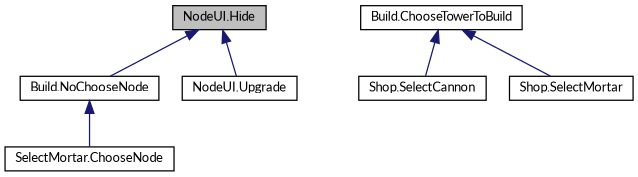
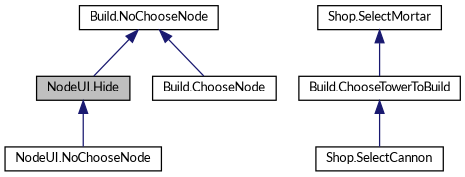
edge "Build.NoChooseNode" -> "NodeUI.Hide": reversed
edge "Shop.SelectMortar" -> "Build.ChooseTowerToBuild": reversed
node "NodeUI.Upgrade": label "NodeUI.Upgrade" -> "NodeUI.NoChooseNode"
node "SelectMortar.ChooseNode": label "SelectMortar.ChooseNode" -> "Build.ChooseNode"
